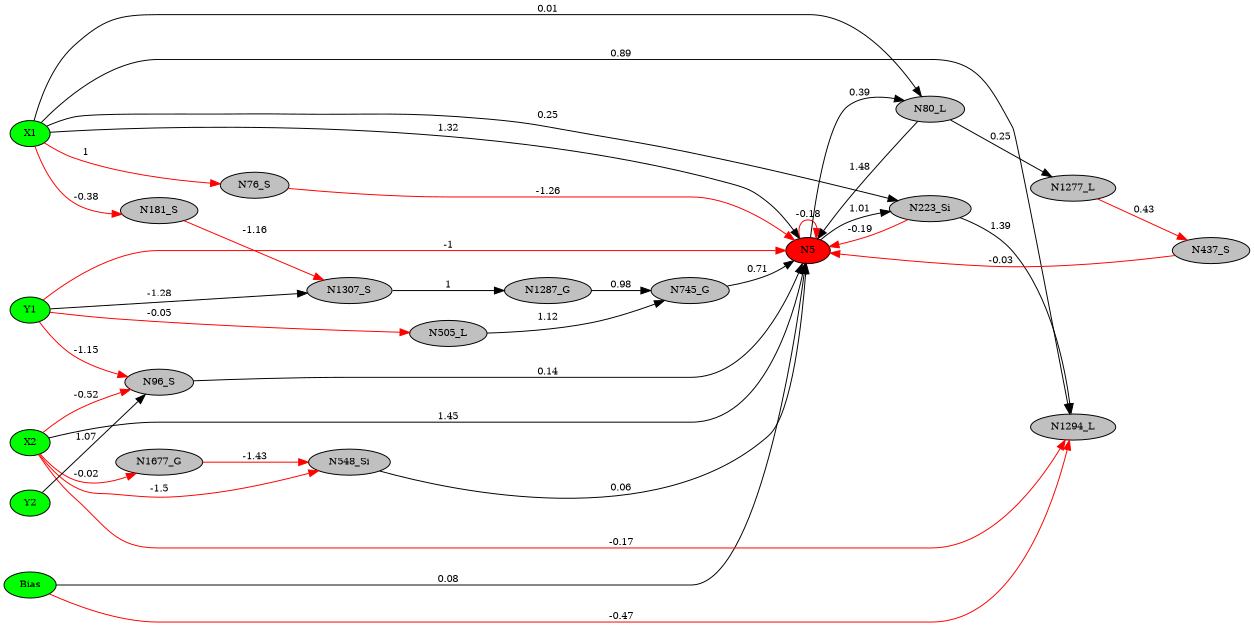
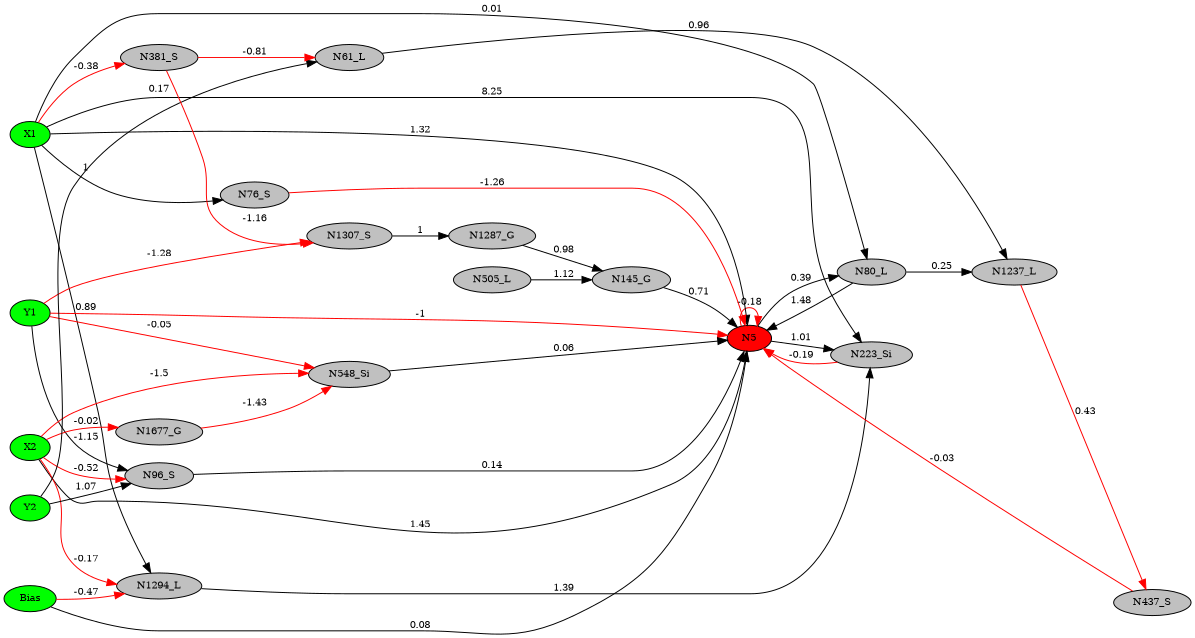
node "N61_L": added
edge "X1" -> "N223_Si": label "0.25" -> "8.25"
edge "X1" -> "N76_S": color red -> black
node "N1277_L": label "N1277_L" -> "N1237_L"
node "N181_S": label "N181_S" -> "N381_S"
node "N745_G": label "N745_G" -> "N145_G"
edge "N223_Si" -> "N1294_L": reversed
edge "Y1" -> "N1307_S": color black -> red
edge "Y1" -> "N505_L": now "Y1" -> "N548_Si"
edge "Y1" -> "N96_S": color red -> black
